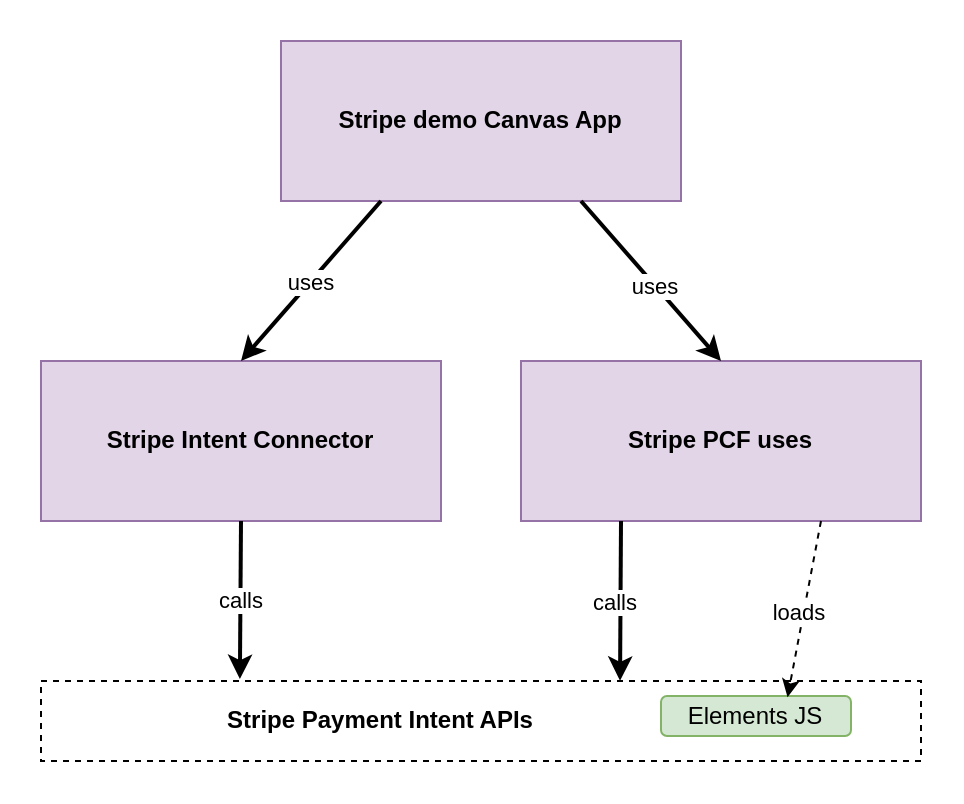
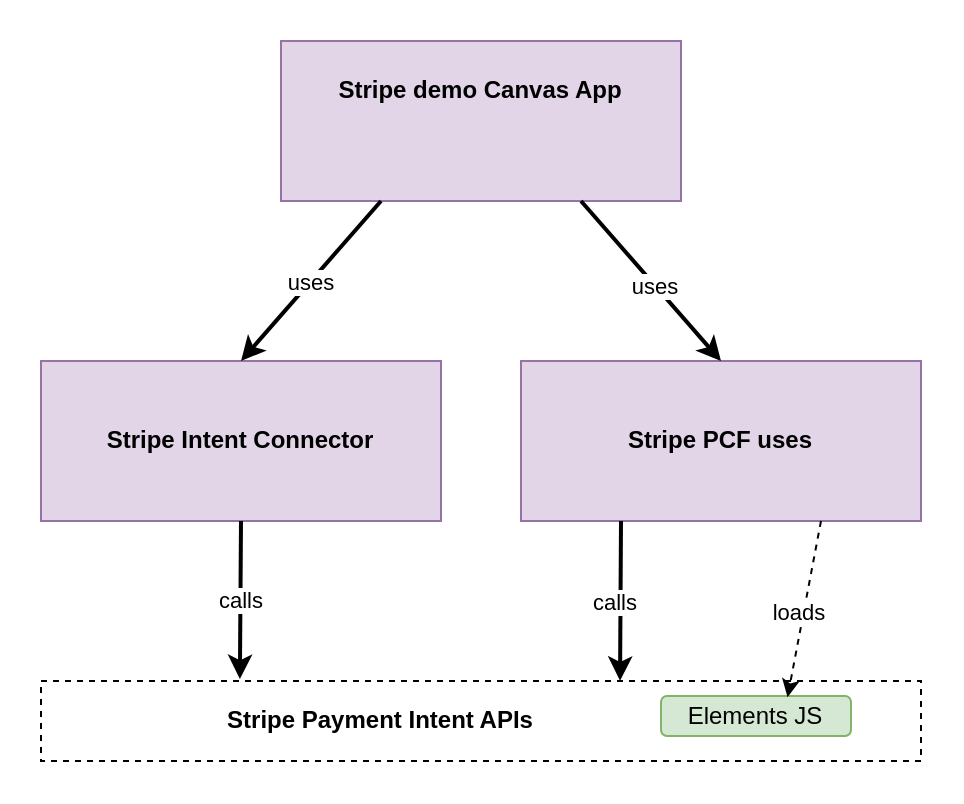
node "Stripe demo Canvas App": moved (481, 121) -> (481, 91)
